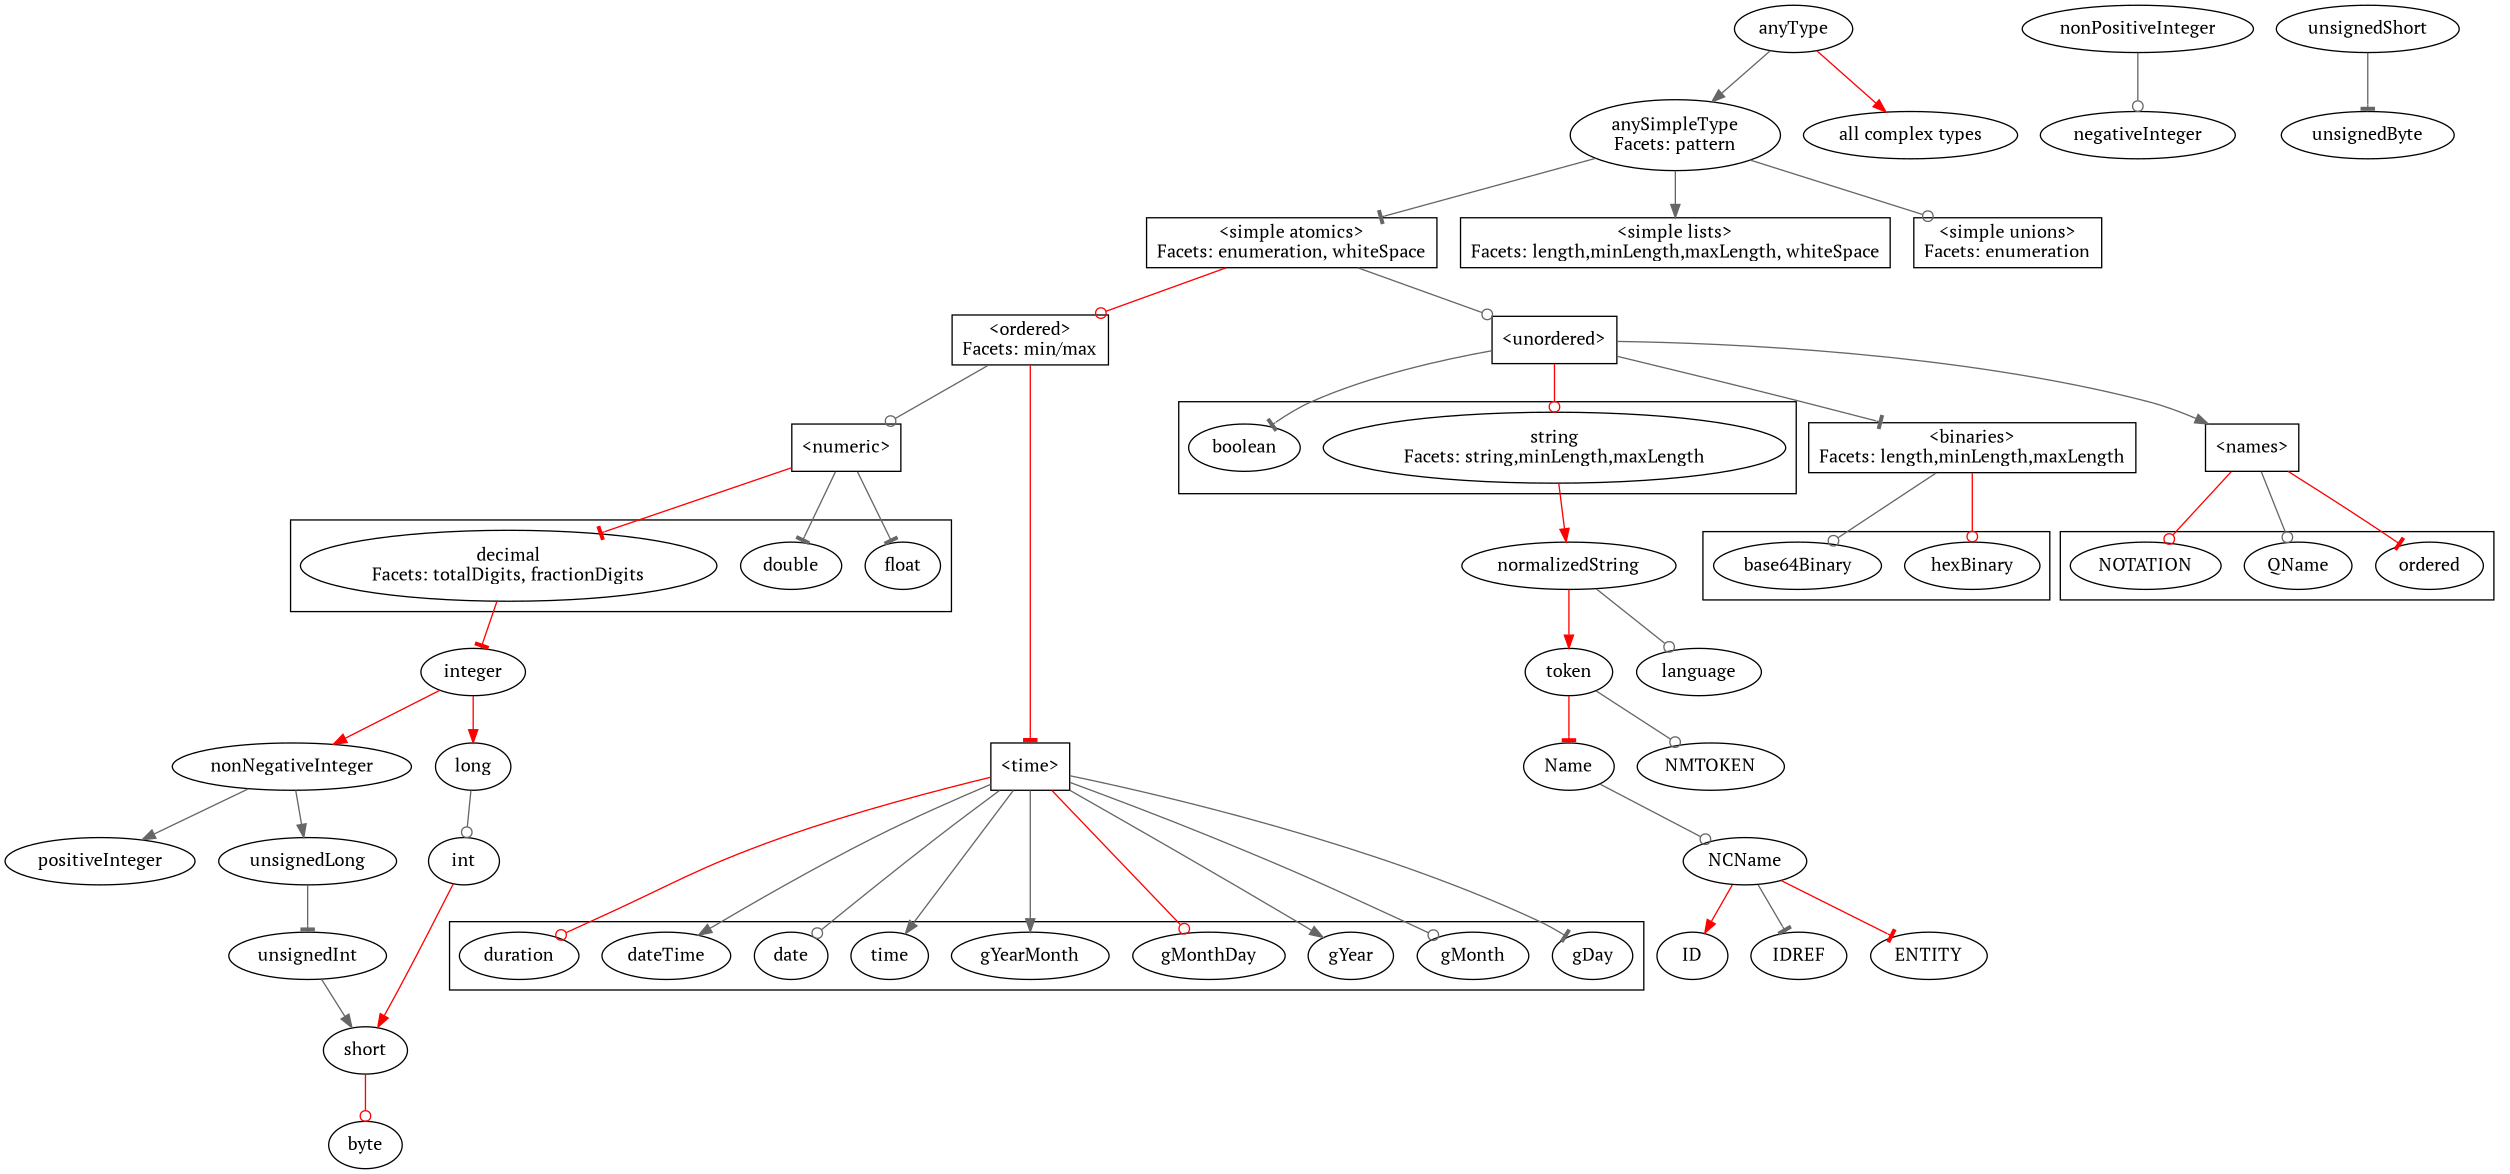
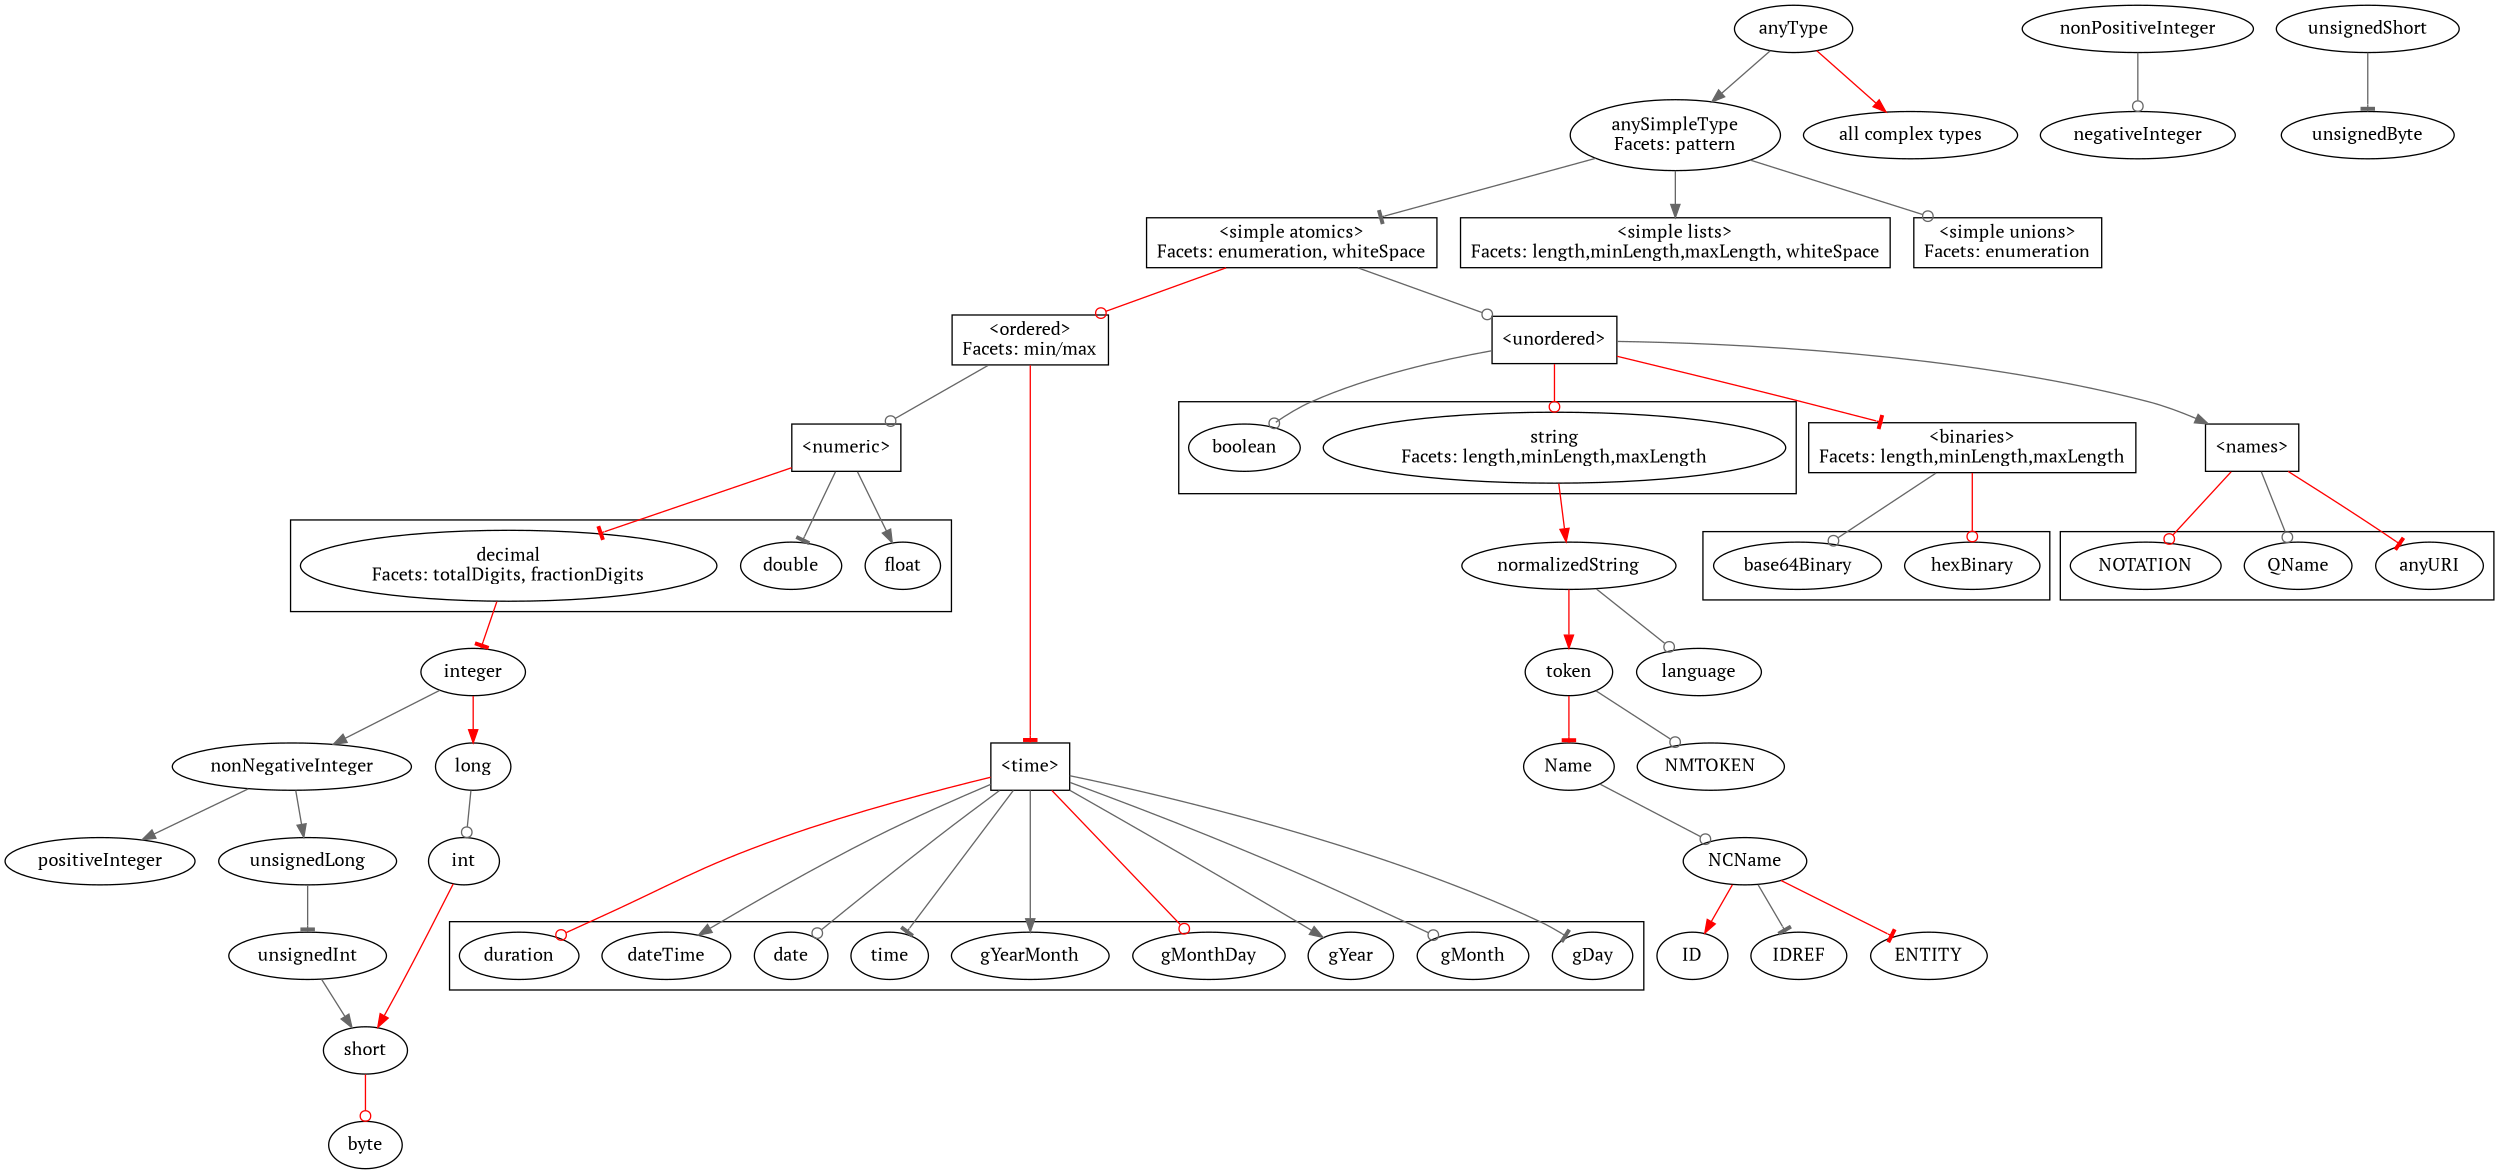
edge "<unordered>" -> "boolean": arrowhead tee -> odot
edge "<unordered>" -> "<binaries> Facets: length,minLength,maxLength": color gray40 -> red
node "string Facets: string,minLength,maxLength": label "string Facets: string,minLength,maxLength" -> "string Facets: length,minLength,maxLength"
edge "<numeric>" -> "float": arrowhead tee -> normal
node "ordered": label "ordered" -> "anyURI"
edge "integer" -> "nonNegativeInteger": color red -> gray40
edge "<time>" -> "time": arrowhead normal -> tee
